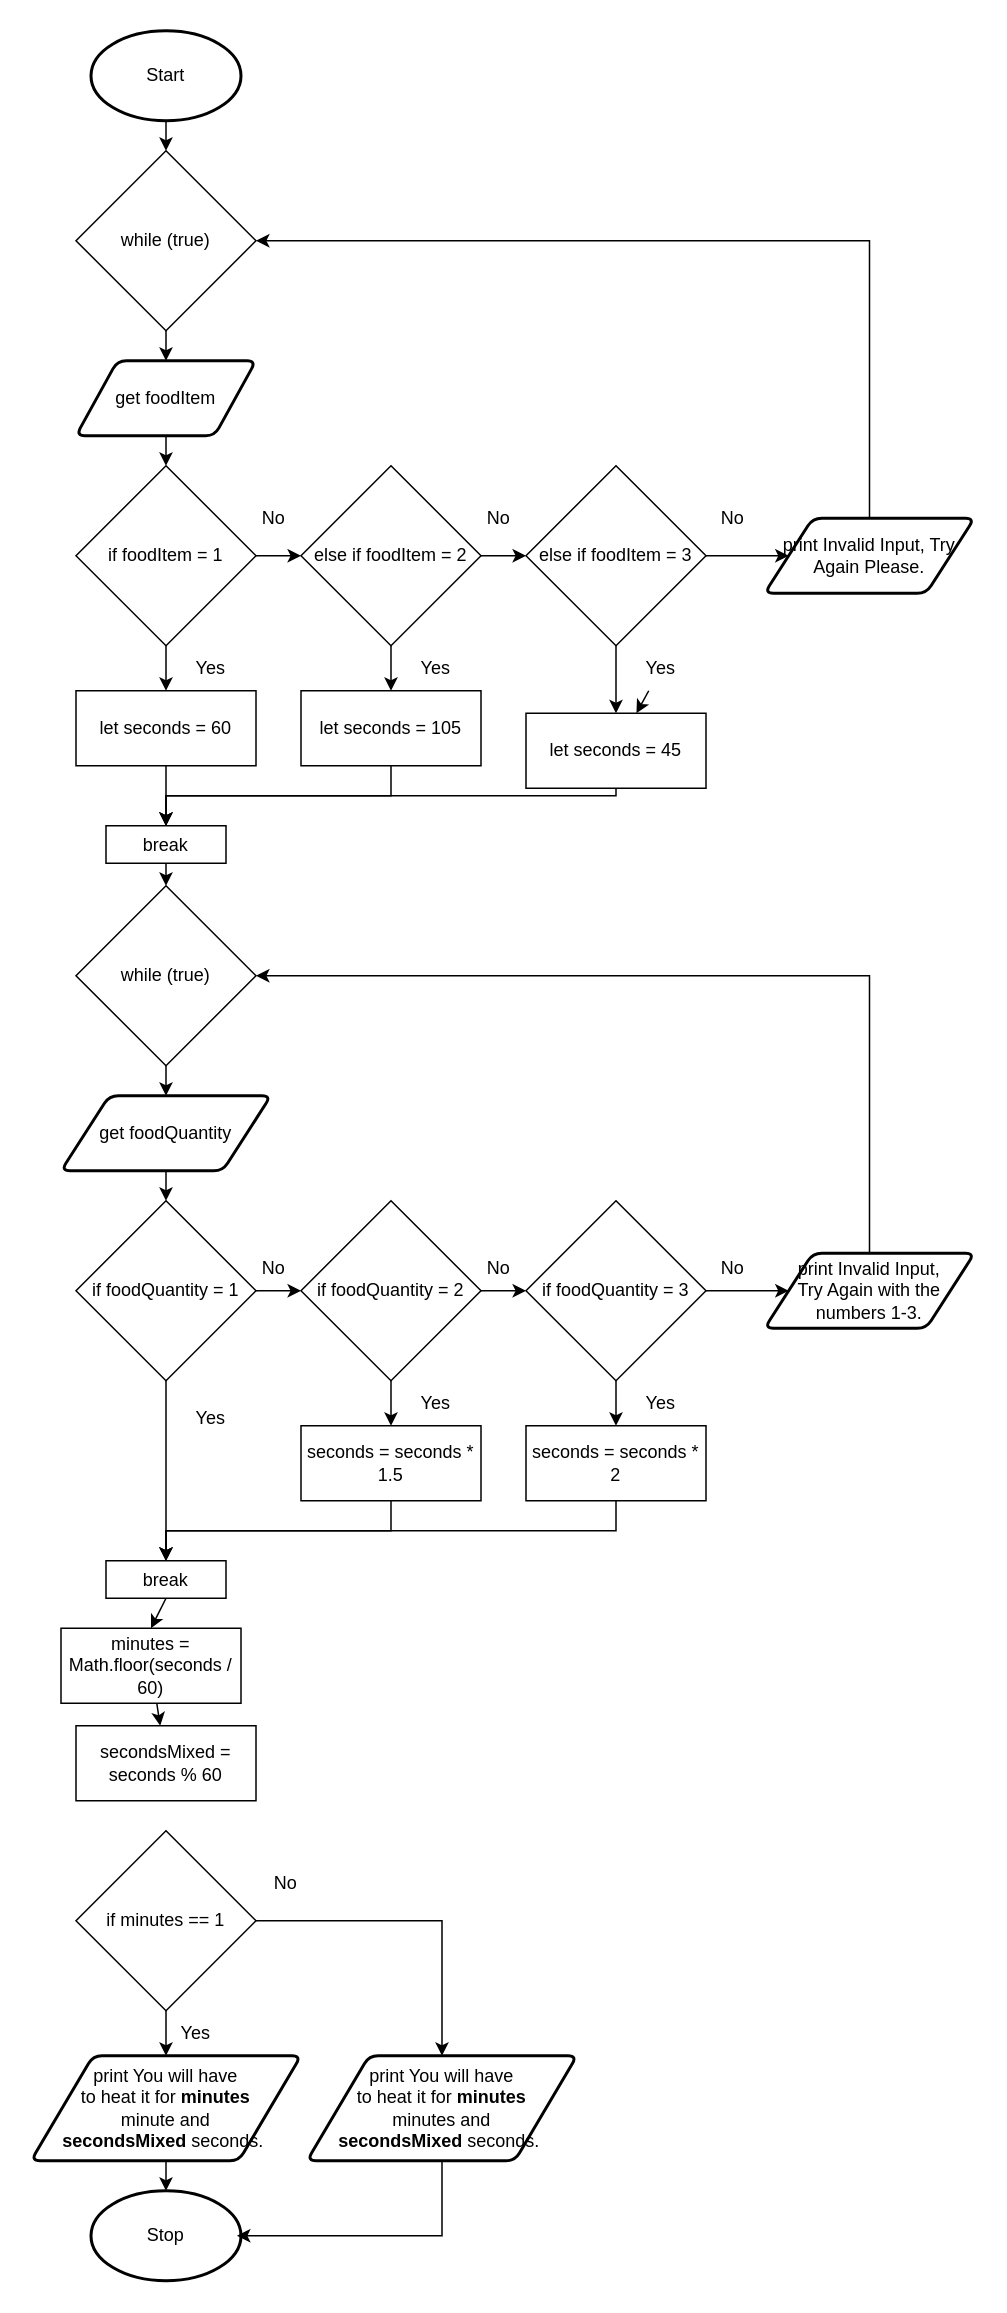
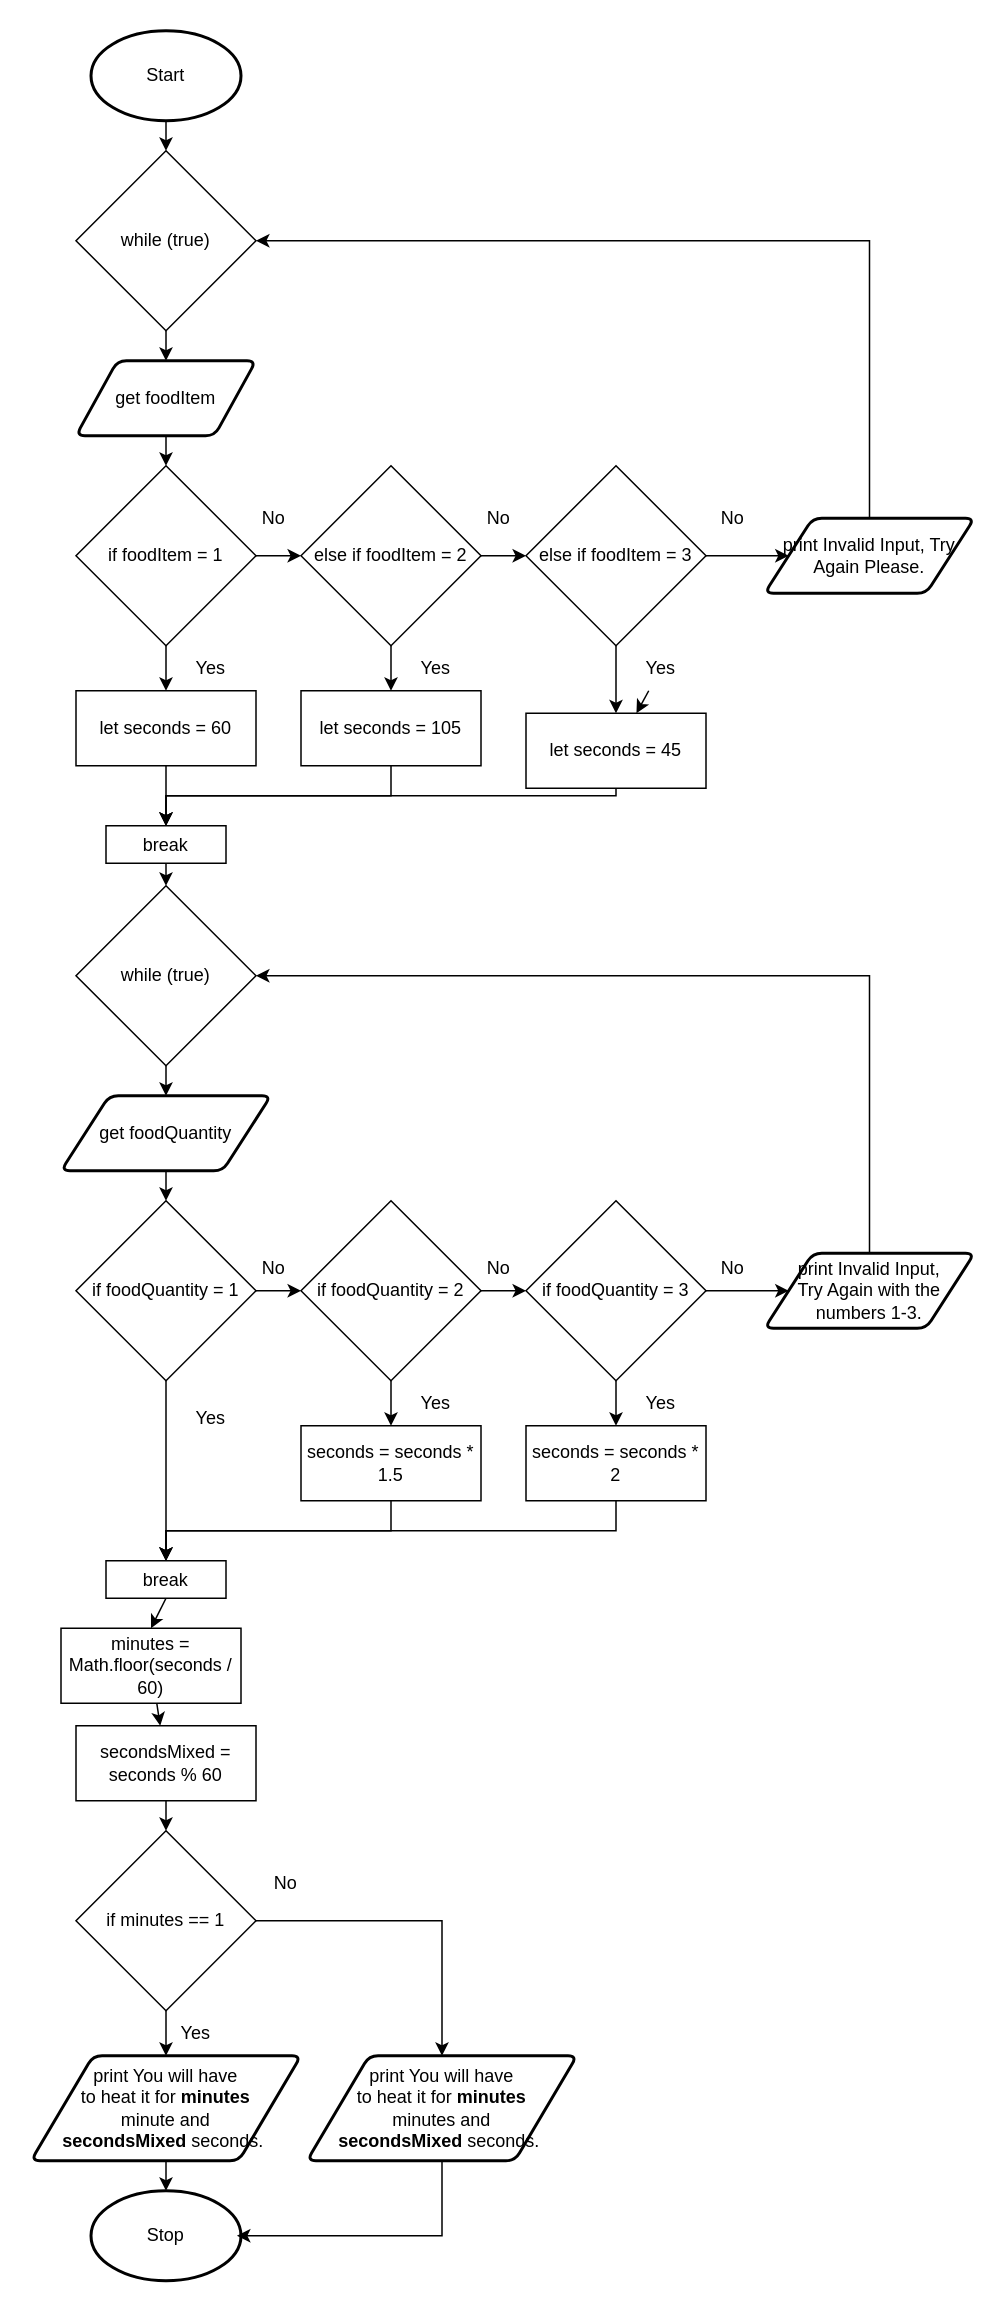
edge "secondsMixed = seconds % 60" -> "if minutes == 1": added
